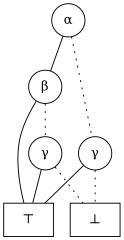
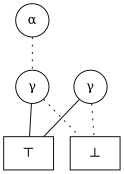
node "β": removed
